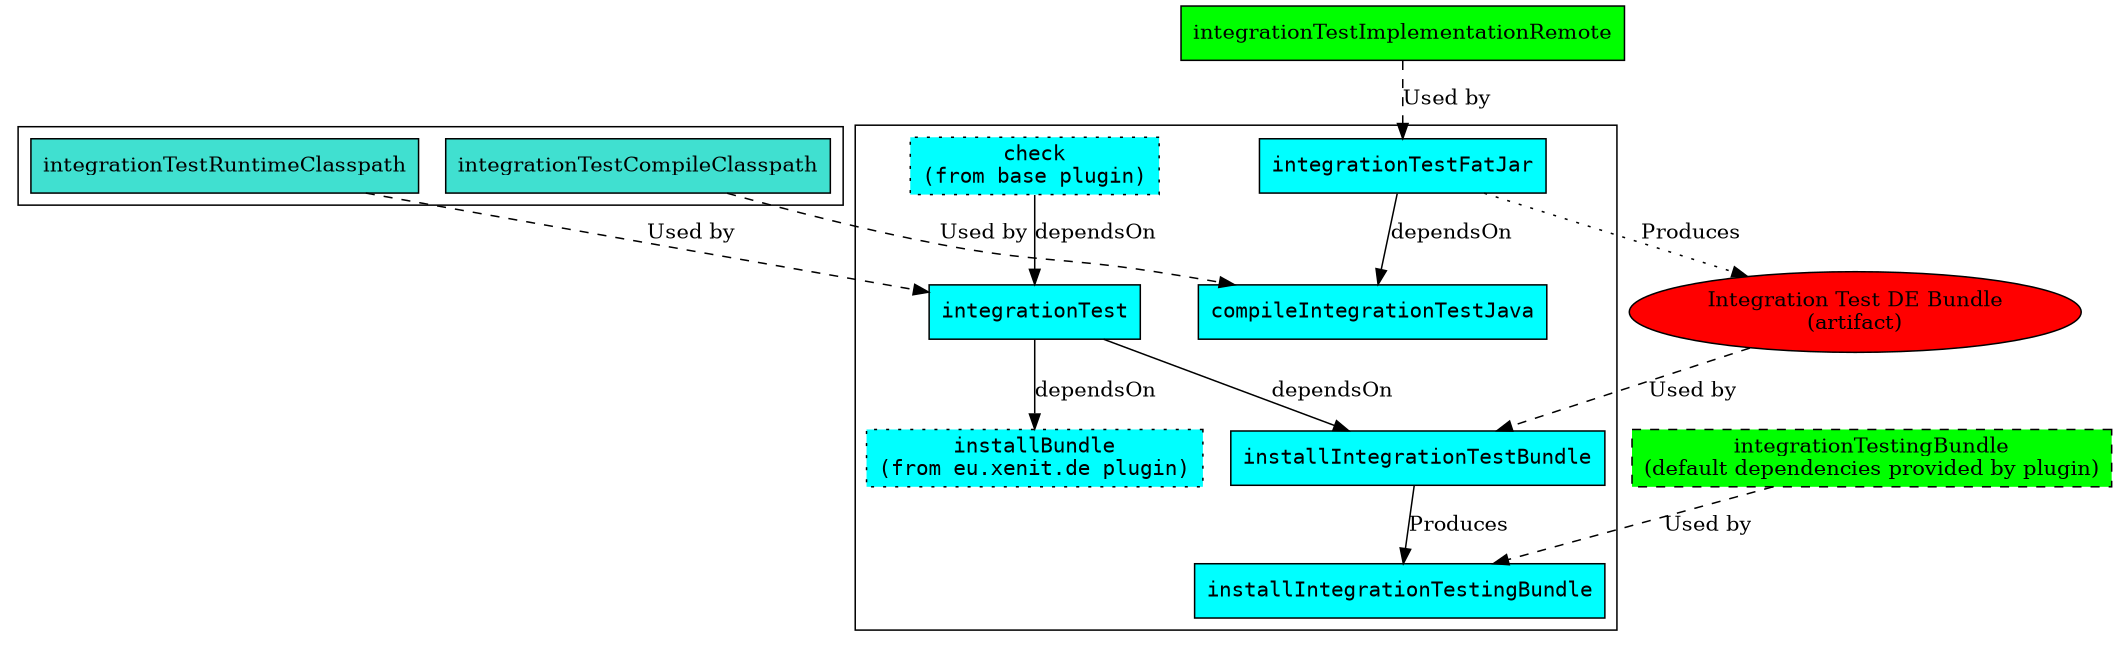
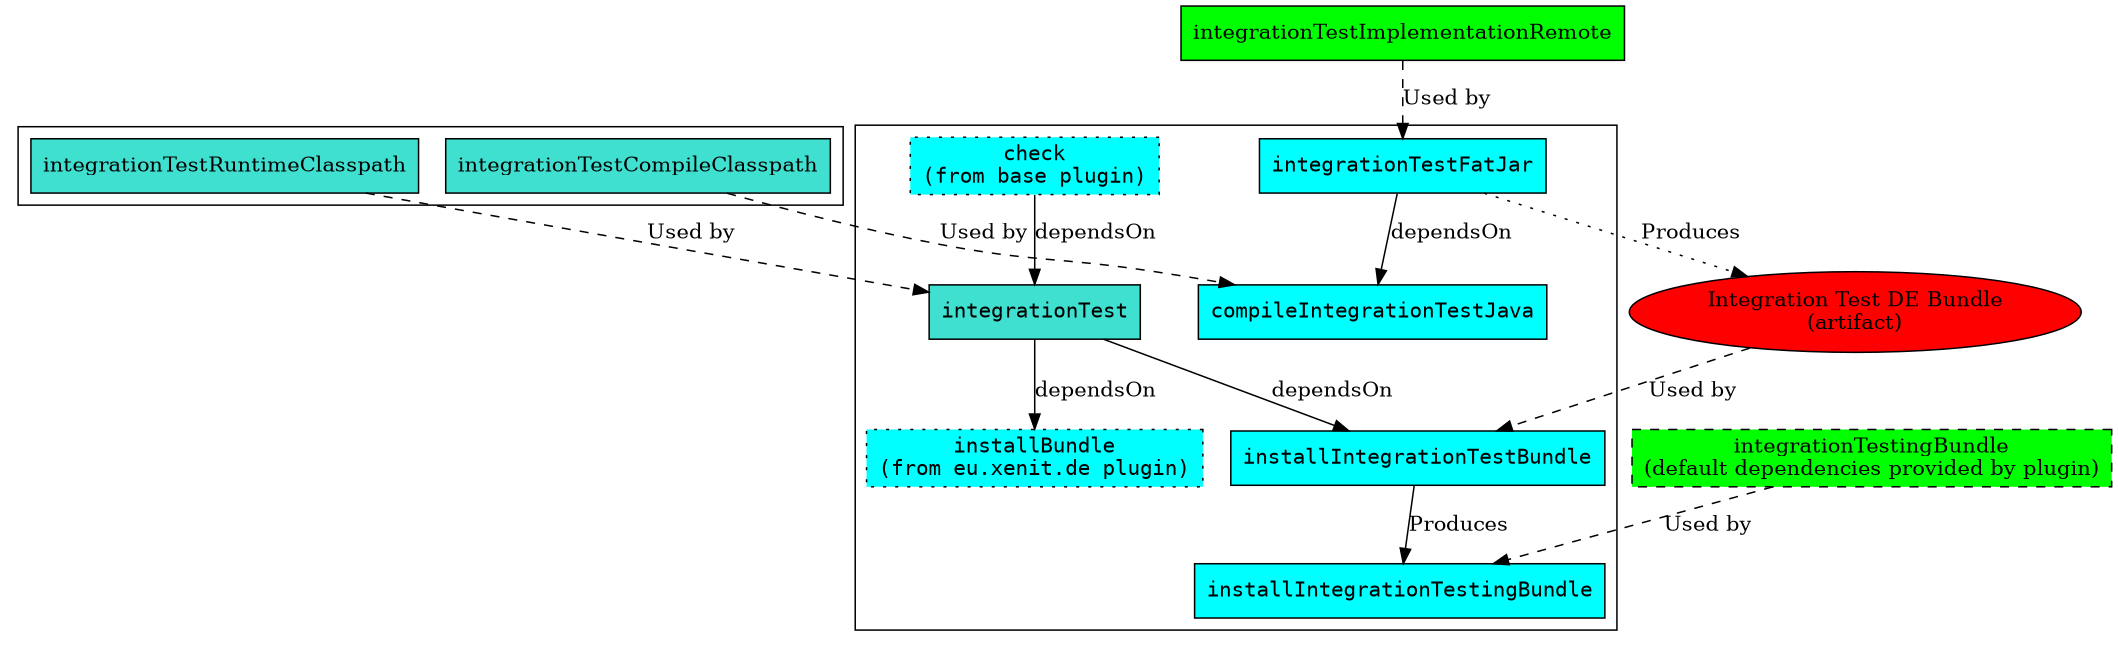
node "integrationTest": fillcolor cyan -> turquoise
